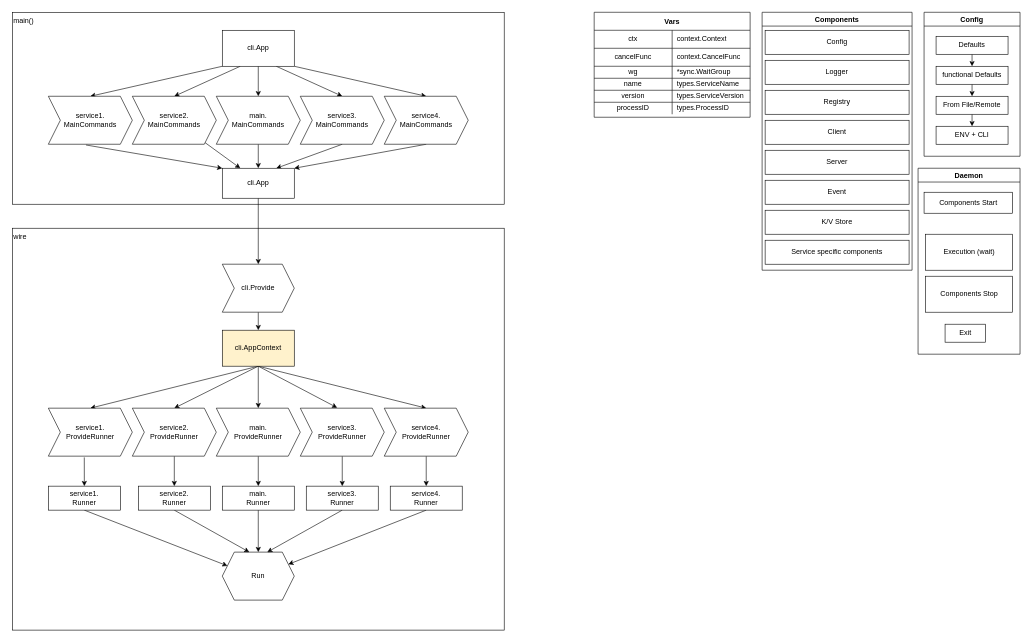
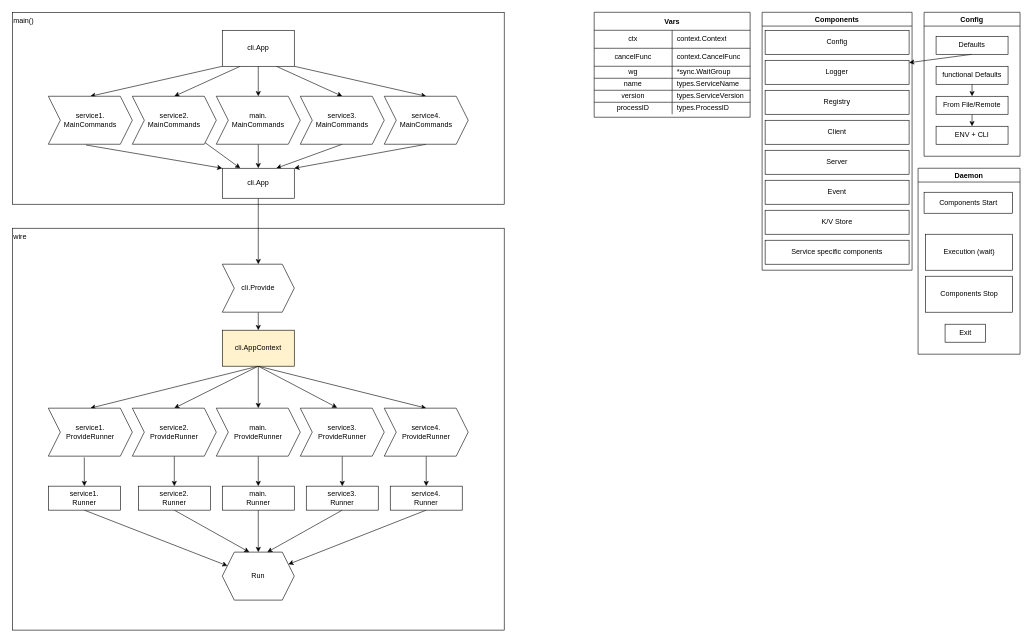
edge "Defaults" -> "functional Defaults": now "Defaults" -> "Logger"
